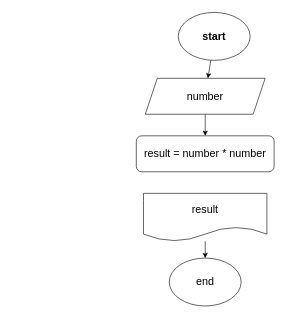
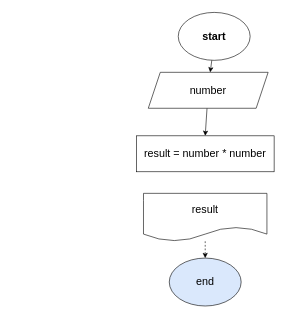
node "number": moved (206, 96) -> (209, 90)
node "result = number * number": shape rounded rectangle -> rectangle
edge "result" -> "end": style solid -> dashed
node "end": fillcolor #ffffff -> #dae8fc
